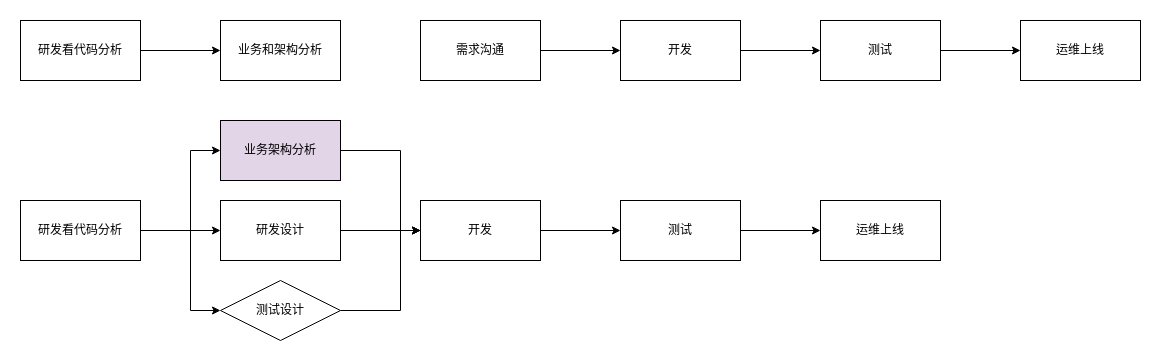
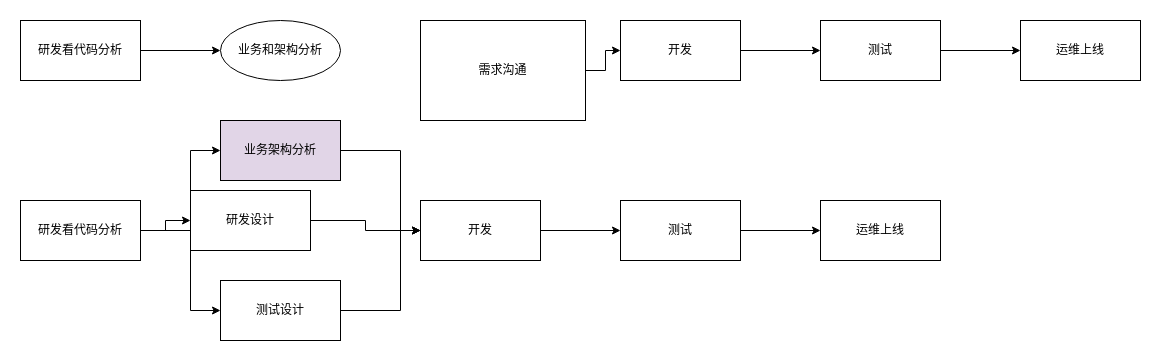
node "业务和架构分析": shape rectangle -> ellipse
node "需求沟通": size 120x60 -> 165x100
node "研发设计": moved (281, 231) -> (251, 221)
node "测试设计": shape diamond -> rectangle
